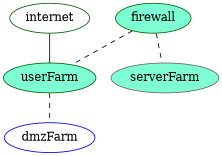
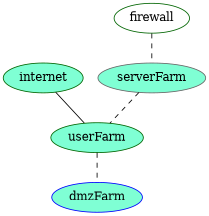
node "internet": fillcolor white -> aquamarine
node "firewall": fillcolor aquamarine -> white
edge "firewall" -- "userFarm": now "serverFarm" -- "userFarm"
node "dmzFarm": fillcolor white -> aquamarine
